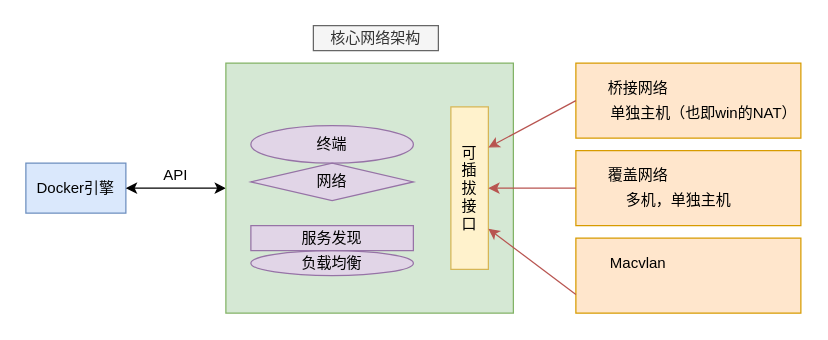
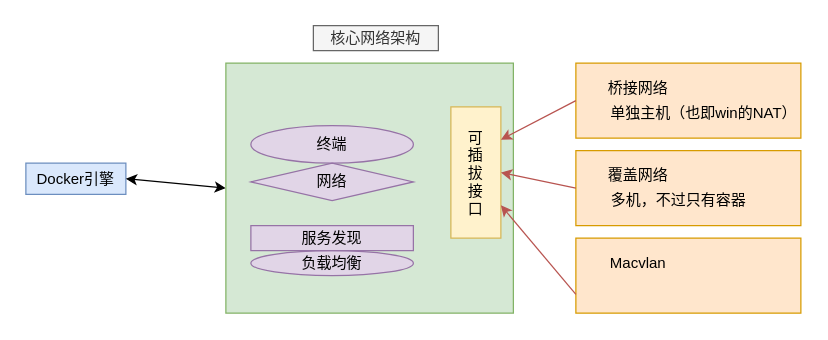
node "API": removed
node "Docker引擎": size 100x50 -> 100x31
node "可 插 拔 接 口": size 38x163 -> 50x131
node "多机，单独主机": label "多机，单独主机" -> "多机，不过只有容器"
